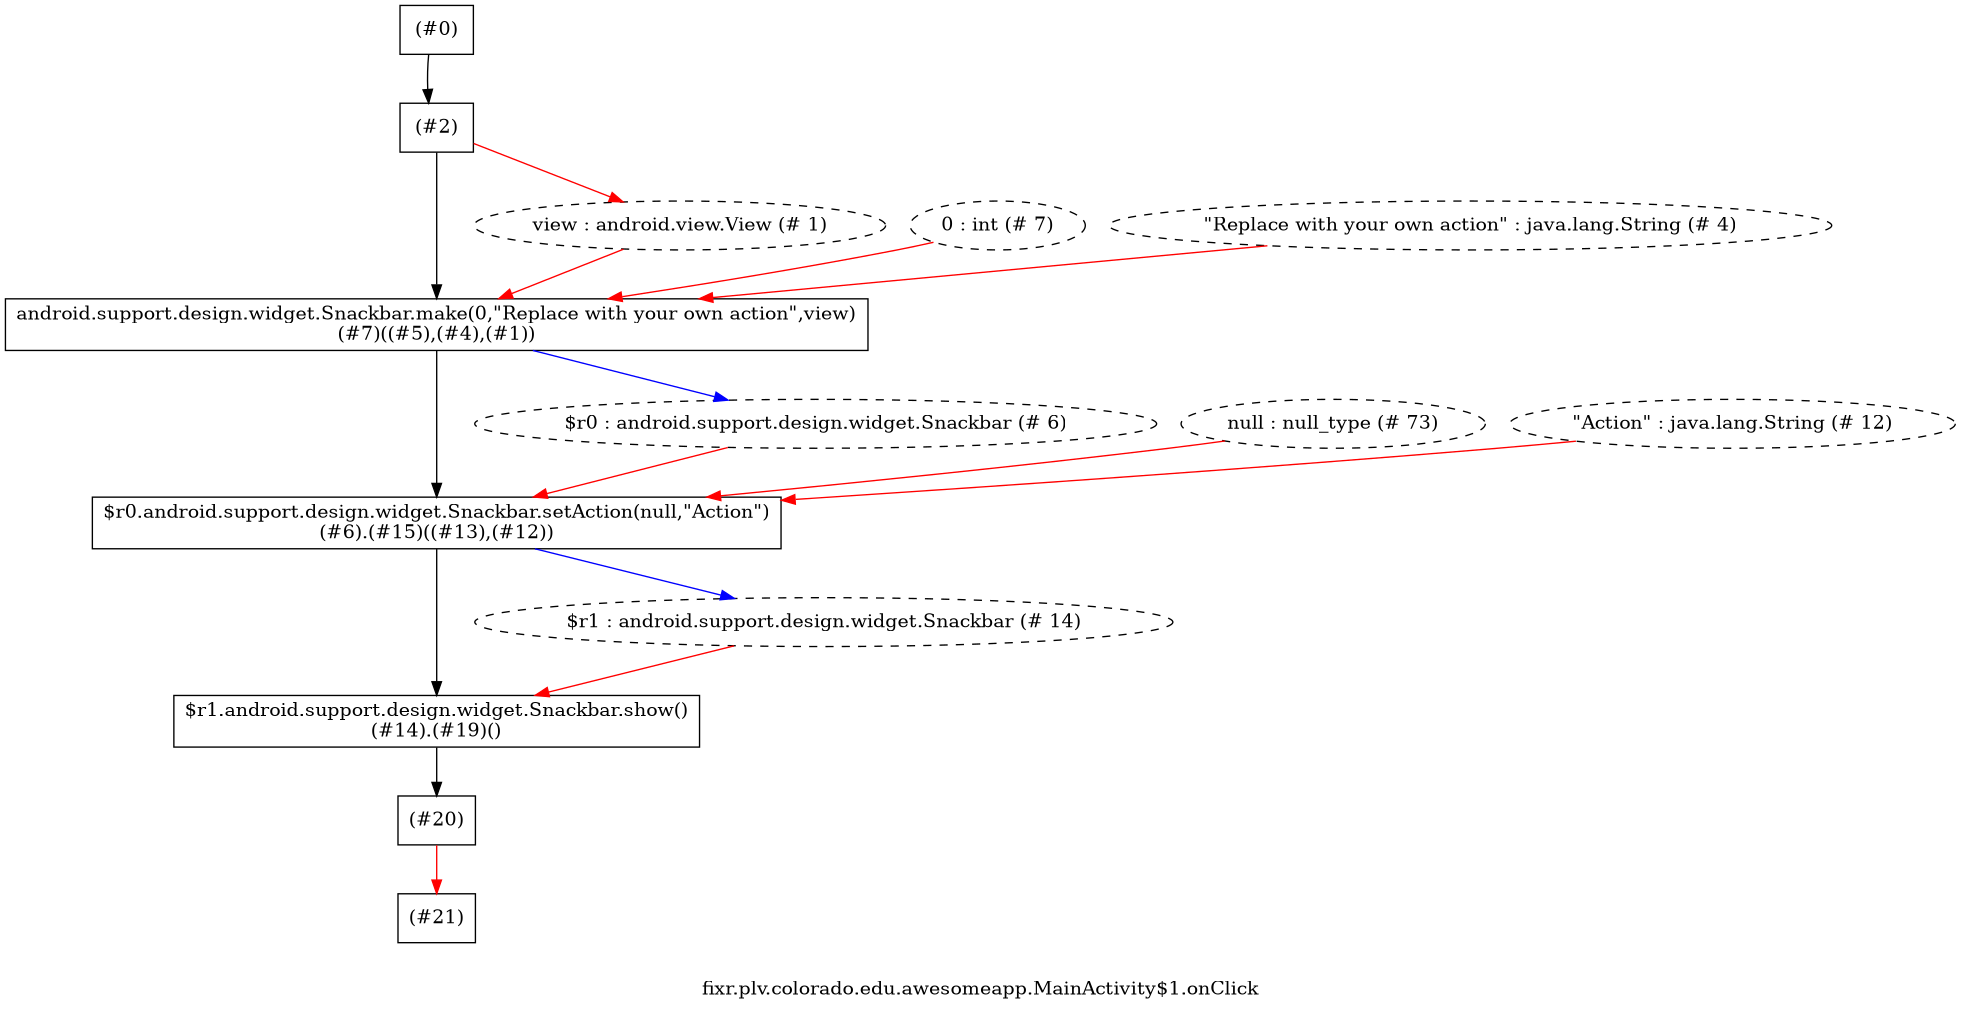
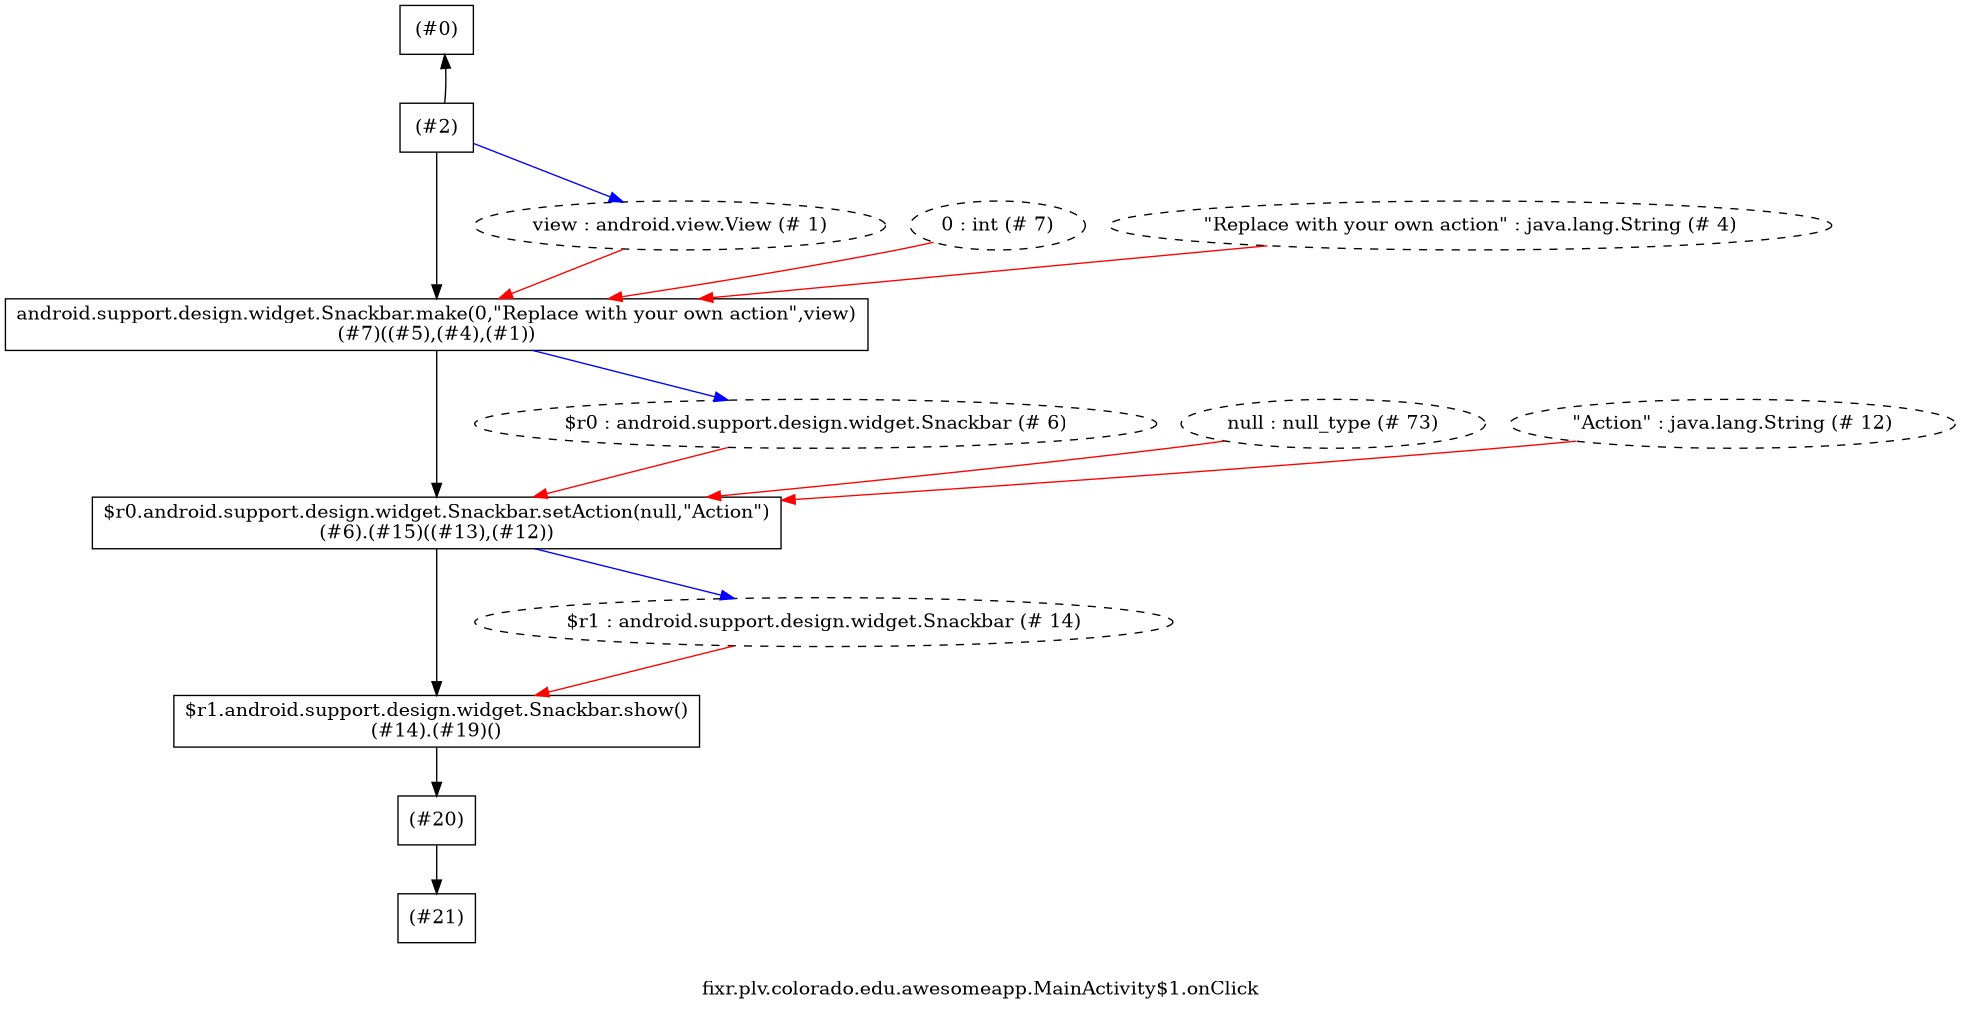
edge "(#0)" -> "(#2)": reversed
edge "(#2)" -> "view : android.view.View (# 1)": color red -> blue
edge "(#20)" -> "(#21)": color red -> black
